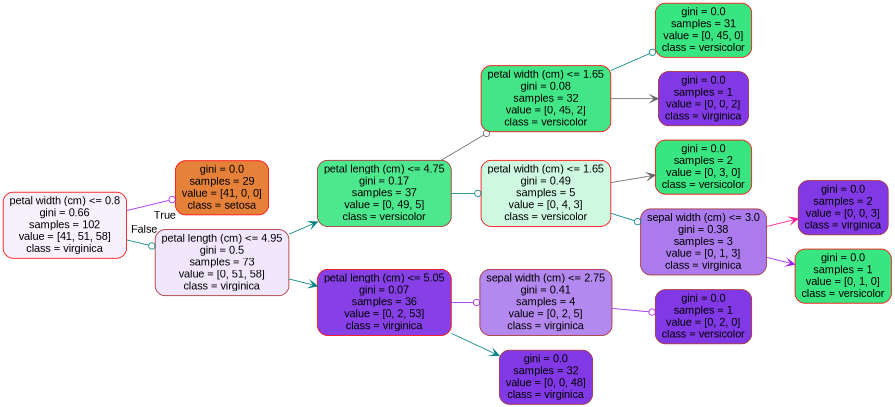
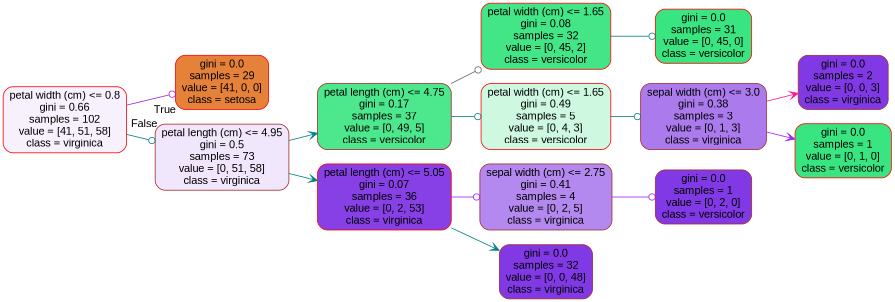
node "gini = 0.0 samples = 1 value = [0, 0, 2] class = virginica": removed
node "gini = 0.0 samples = 2 value = [0, 3, 0] class = versicolor": removed
